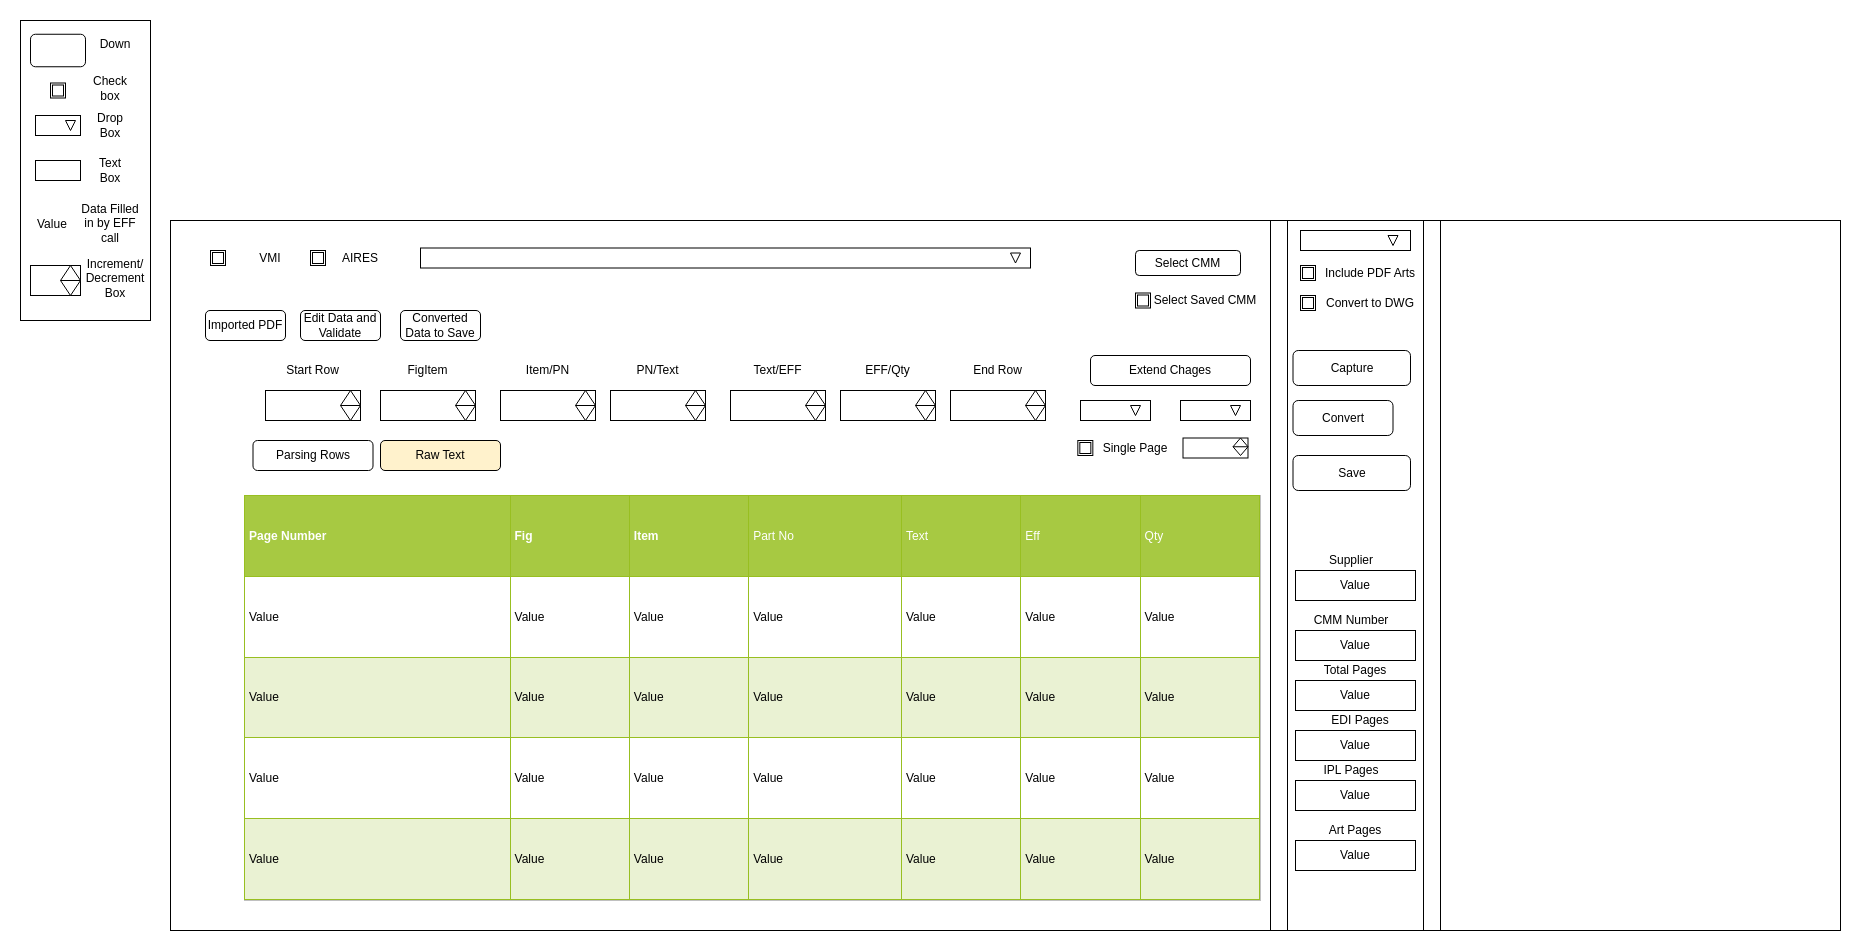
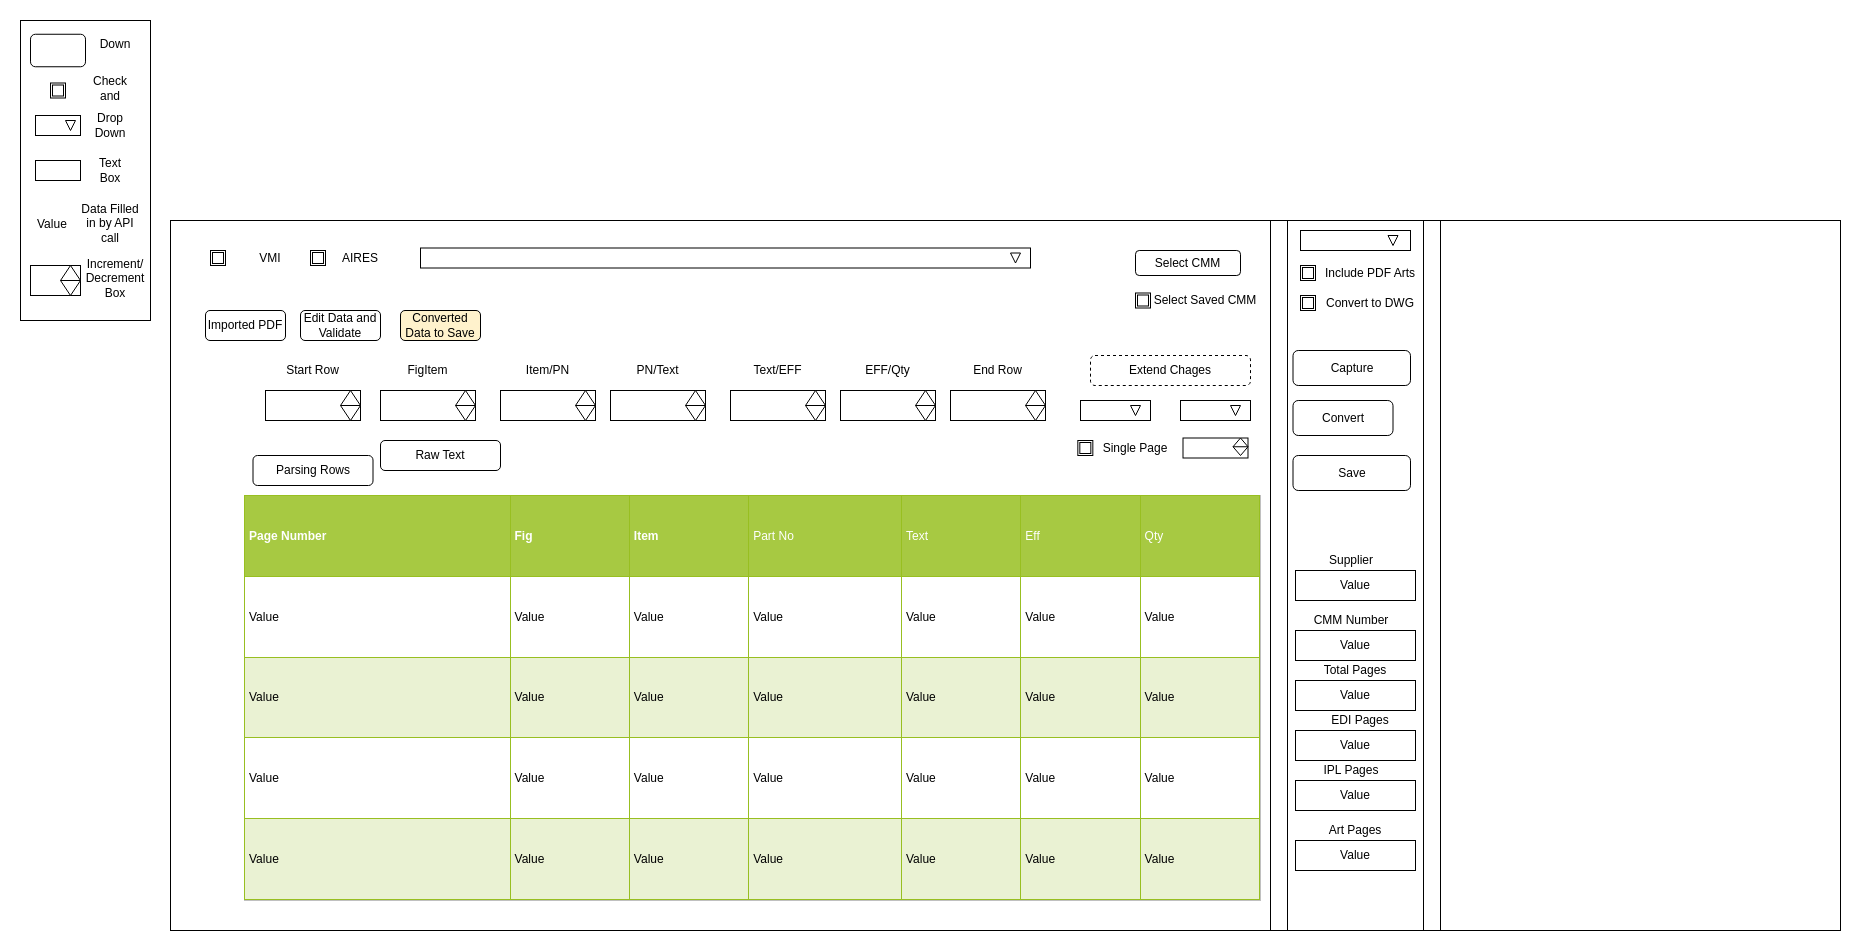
node "Check box": label "Check box" -> "Check and"
node "Drop Box": label "Drop Box" -> "Drop Down"
node "Data Filled in by EFF call": label "Data Filled in by EFF call" -> "Data Filled in by API call"
node "Converted Data to Save": fillcolor #ffffff -> #fff2cc
node "Extend Chages": style solid -> dashed
node "Parsing Rows": moved (313, 456) -> (313, 471)
node "Raw Text": fillcolor #fff2cc -> #ffffff
